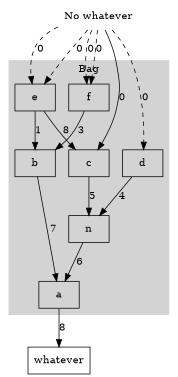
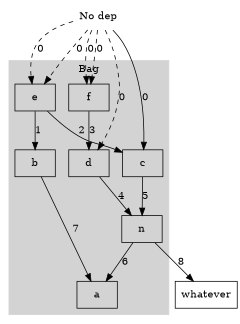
node "No whatever": label "No whatever" -> "No dep"
edge "f" -> "b": now "f" -> "d"
edge "e" -> "c": label "8" -> "2"
edge "a" -> "whatever": now "n" -> "whatever"
